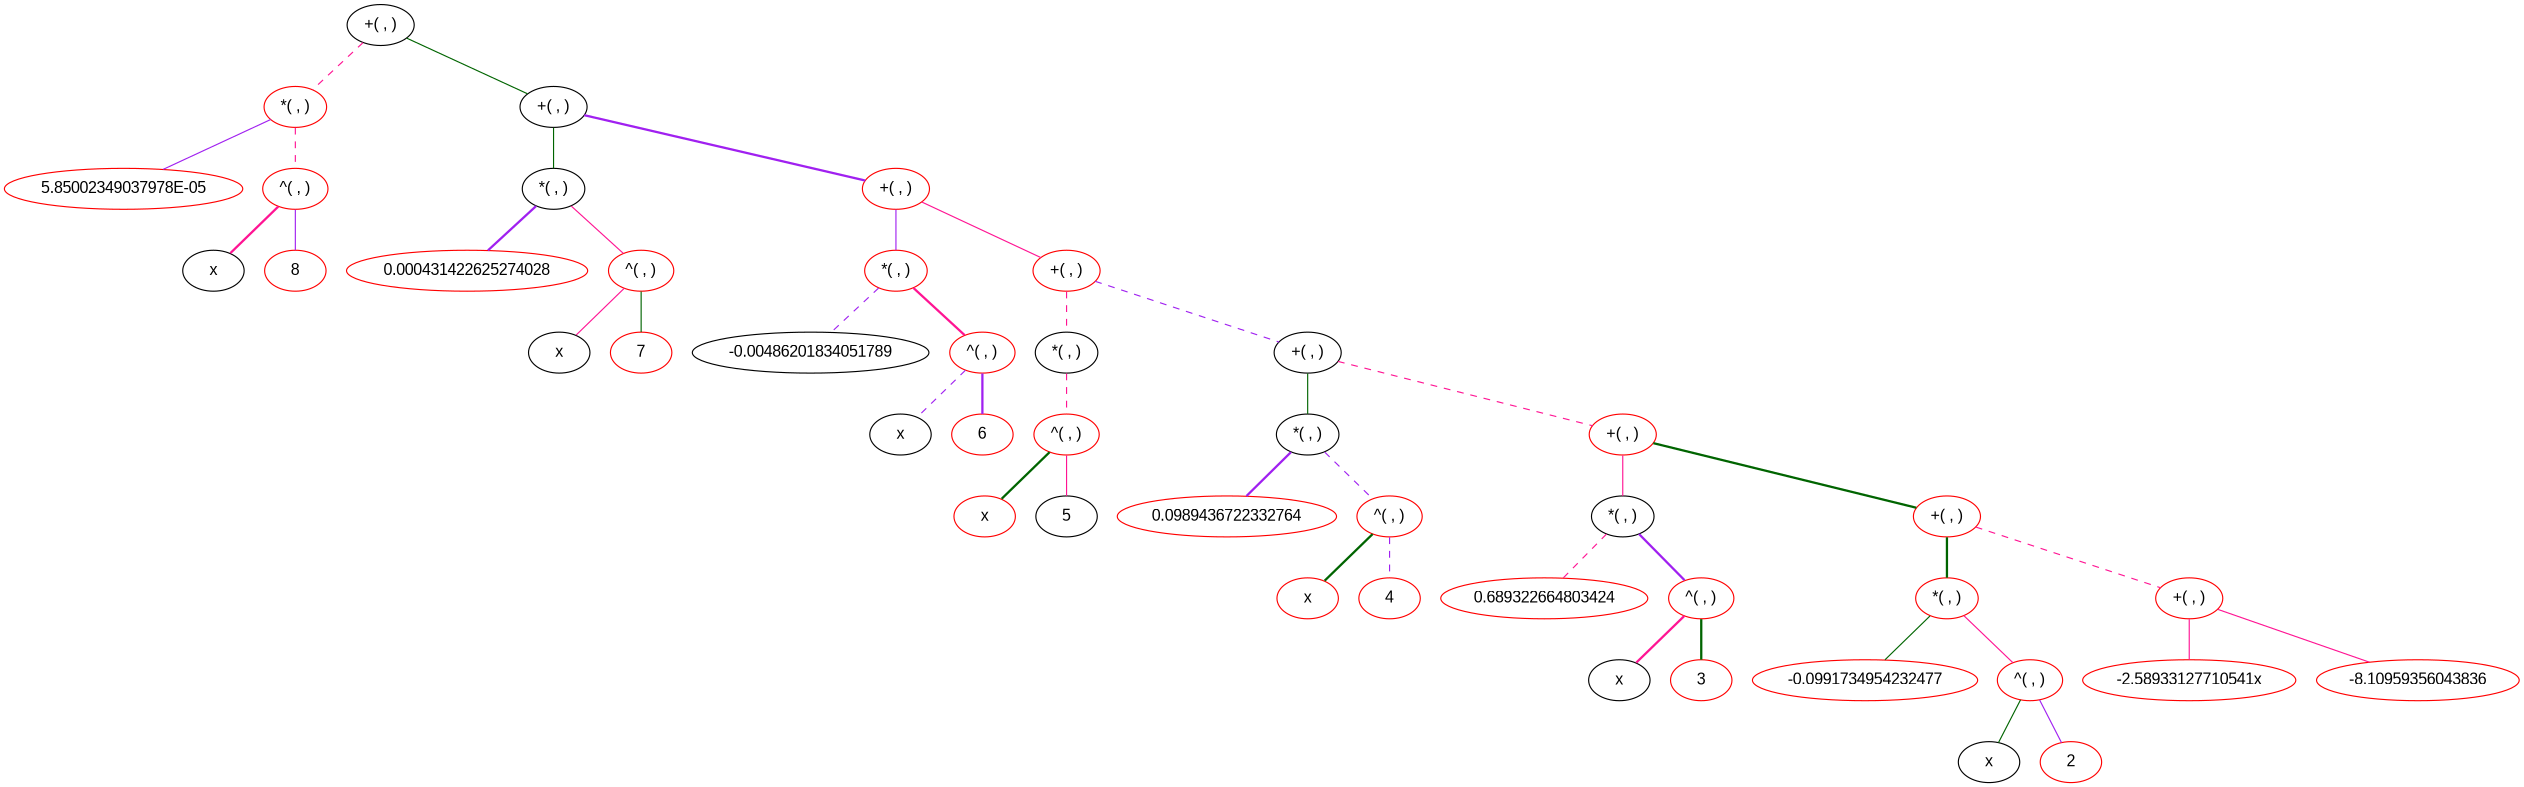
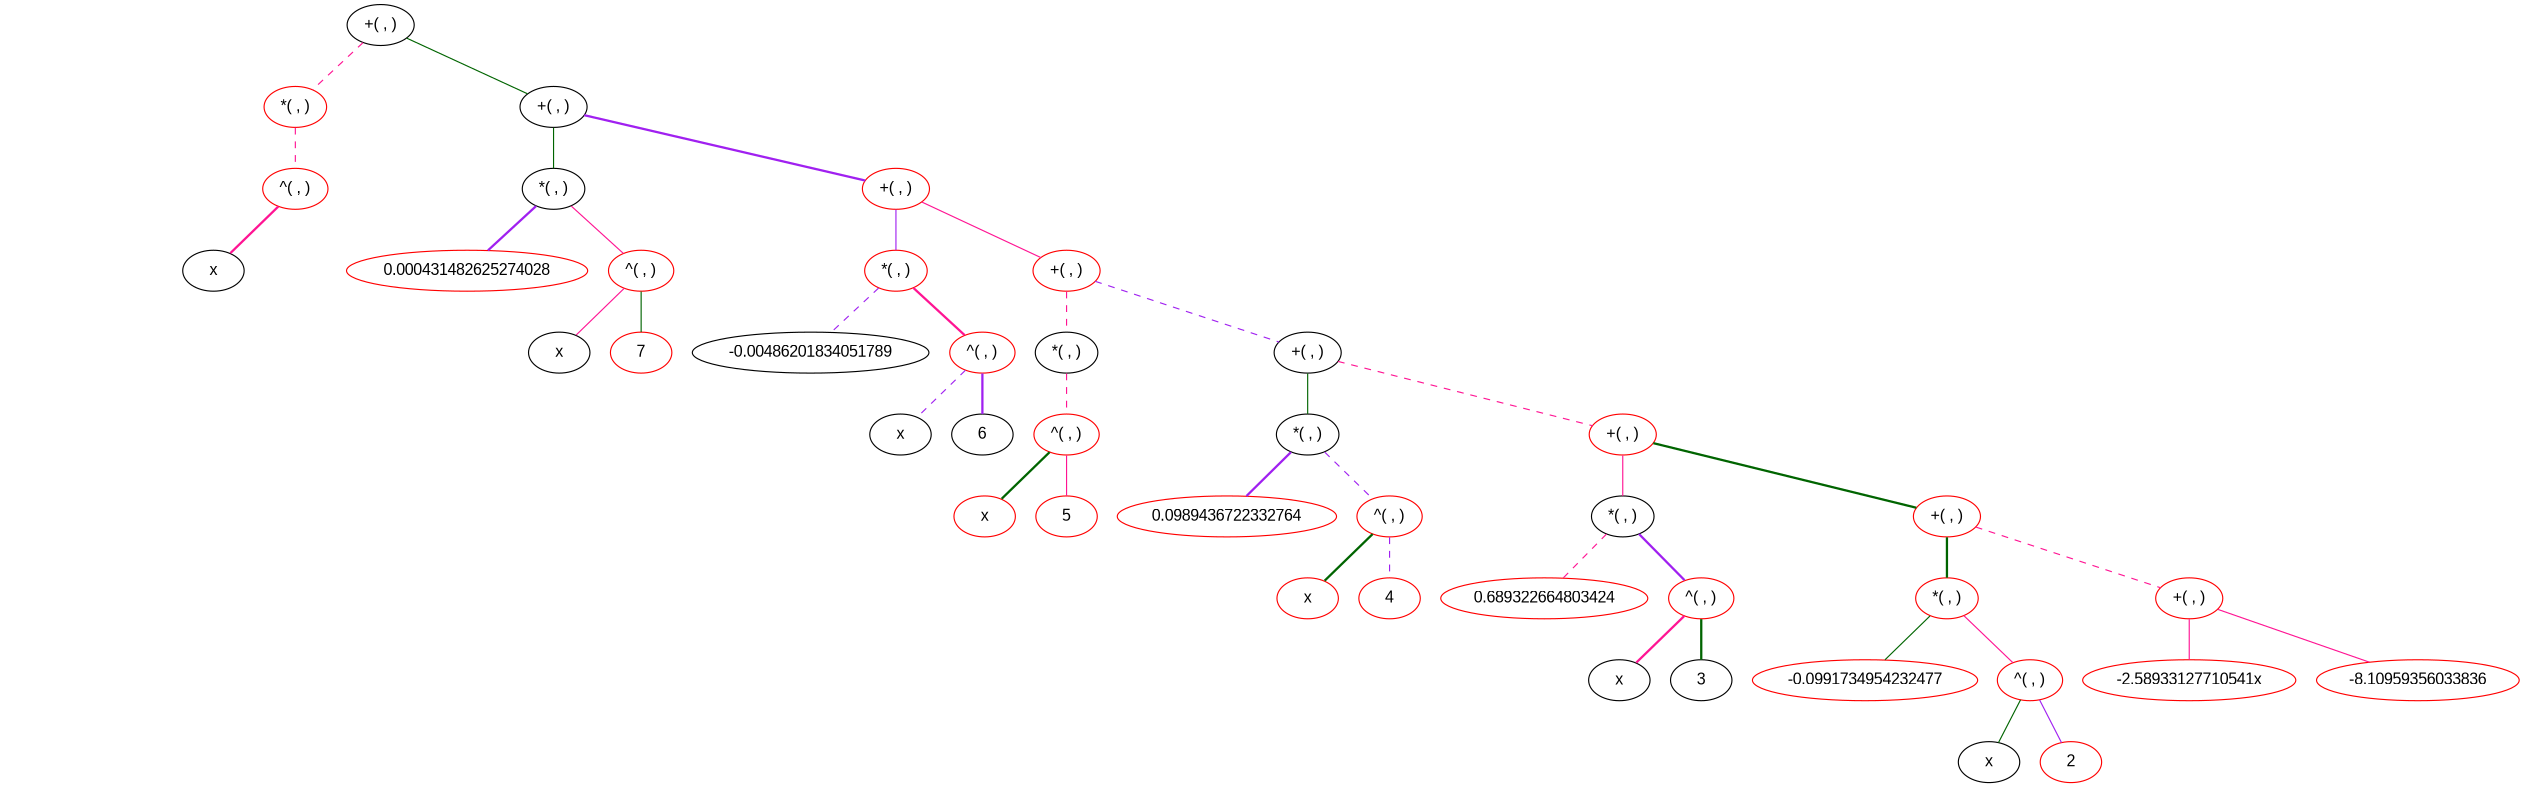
node "5.85002349037978E-05": removed
node "8": removed
node "0.000431422625274028": label "0.000431422625274028" -> "0.000431482625274028"
node "6": color red -> black
node "5": color black -> red
node "3": color red -> black
node "-8.10959356043836": label "-8.10959356043836" -> "-8.10959356033836"
